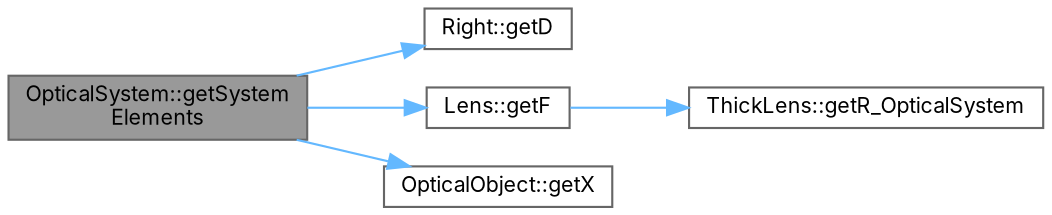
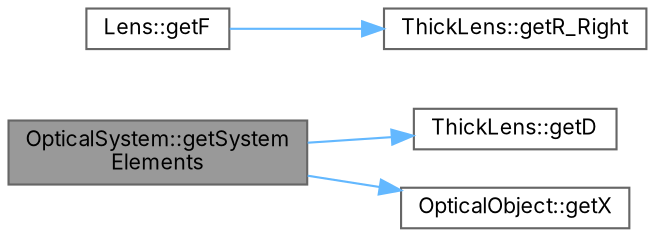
node "Right::getD": label "Right::getD" -> "ThickLens::getD"
edge "OpticalSystem::getSystem Elements" -> "Lens::getF": removed
node "ThickLens::getR_OpticalSystem": label "ThickLens::getR_OpticalSystem" -> "ThickLens::getR_Right"
